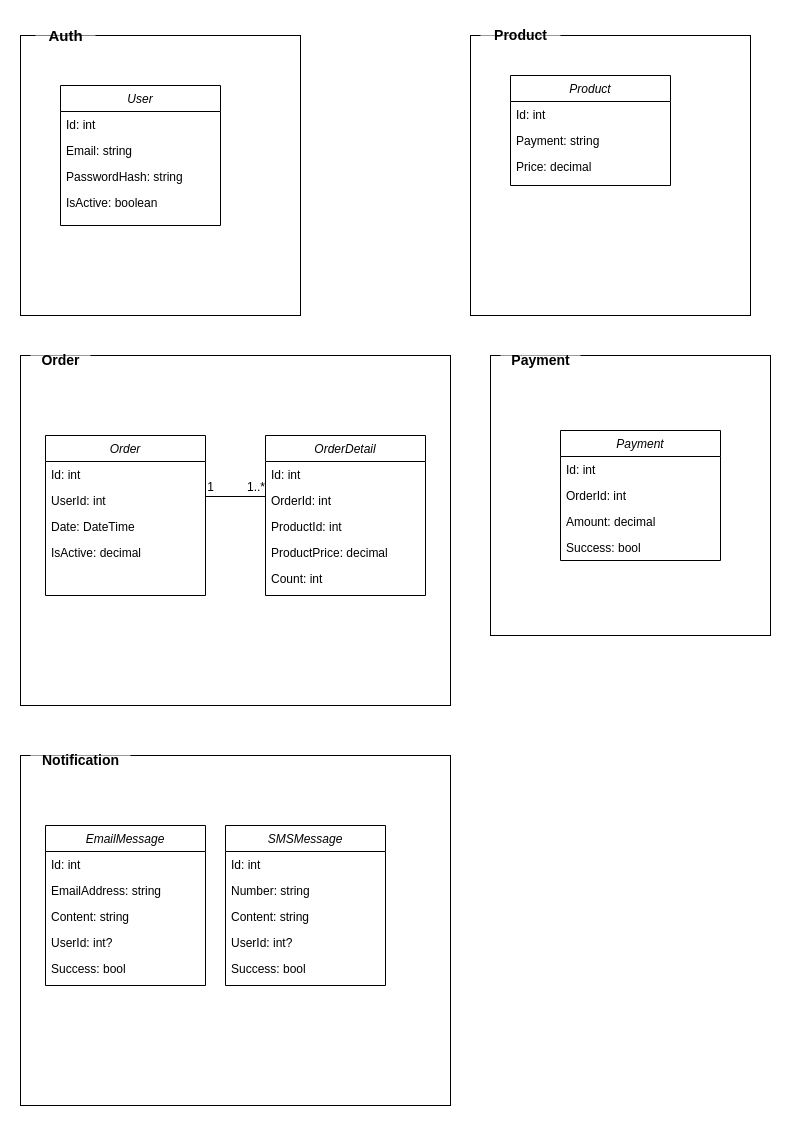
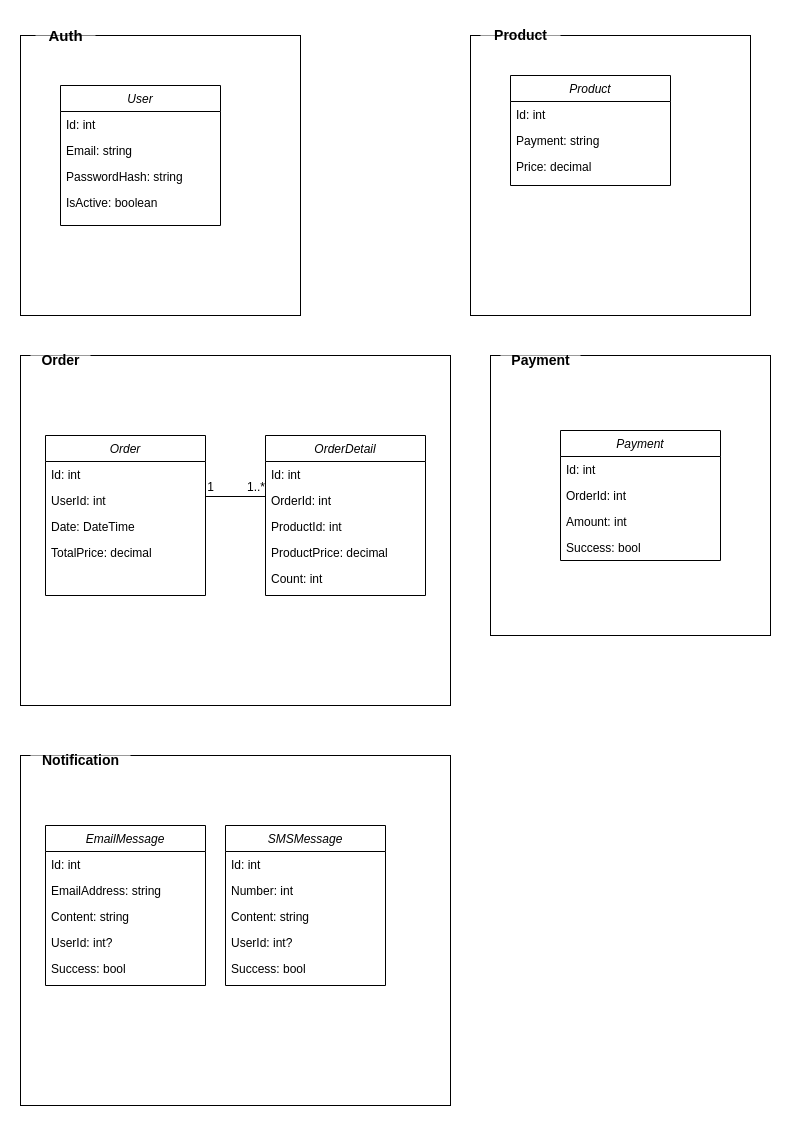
node "Amount: decimal": label "Amount: decimal" -> "Amount: int"
node "IsActive: decimal": label "IsActive: decimal" -> "TotalPrice: decimal"
node "Number: string": label "Number: string" -> "Number: int"
